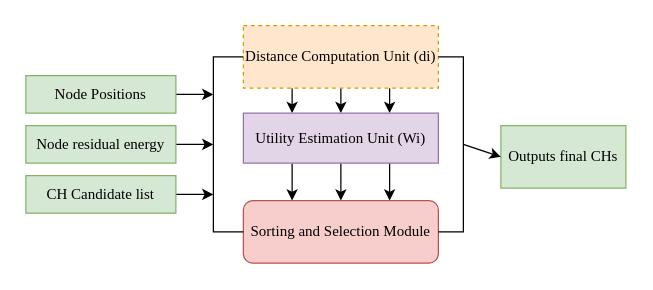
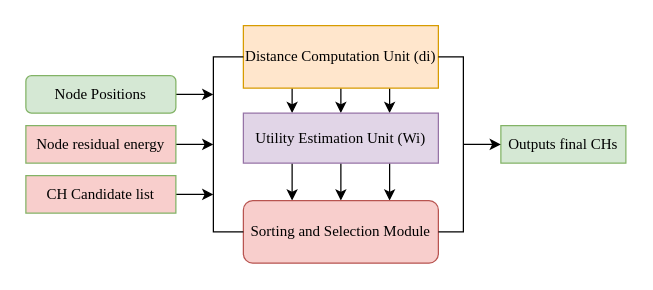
node "Distance Computation Unit (di)": style dashed -> solid
node "Node Positions": shape rectangle -> rounded rectangle
node "Node residual energy": fillcolor #d5e8d4 -> #f8cecc
node "Outputs final CHs": size 125x63 -> 125x38
node "CH Candidate list": fillcolor #d5e8d4 -> #f8cecc
